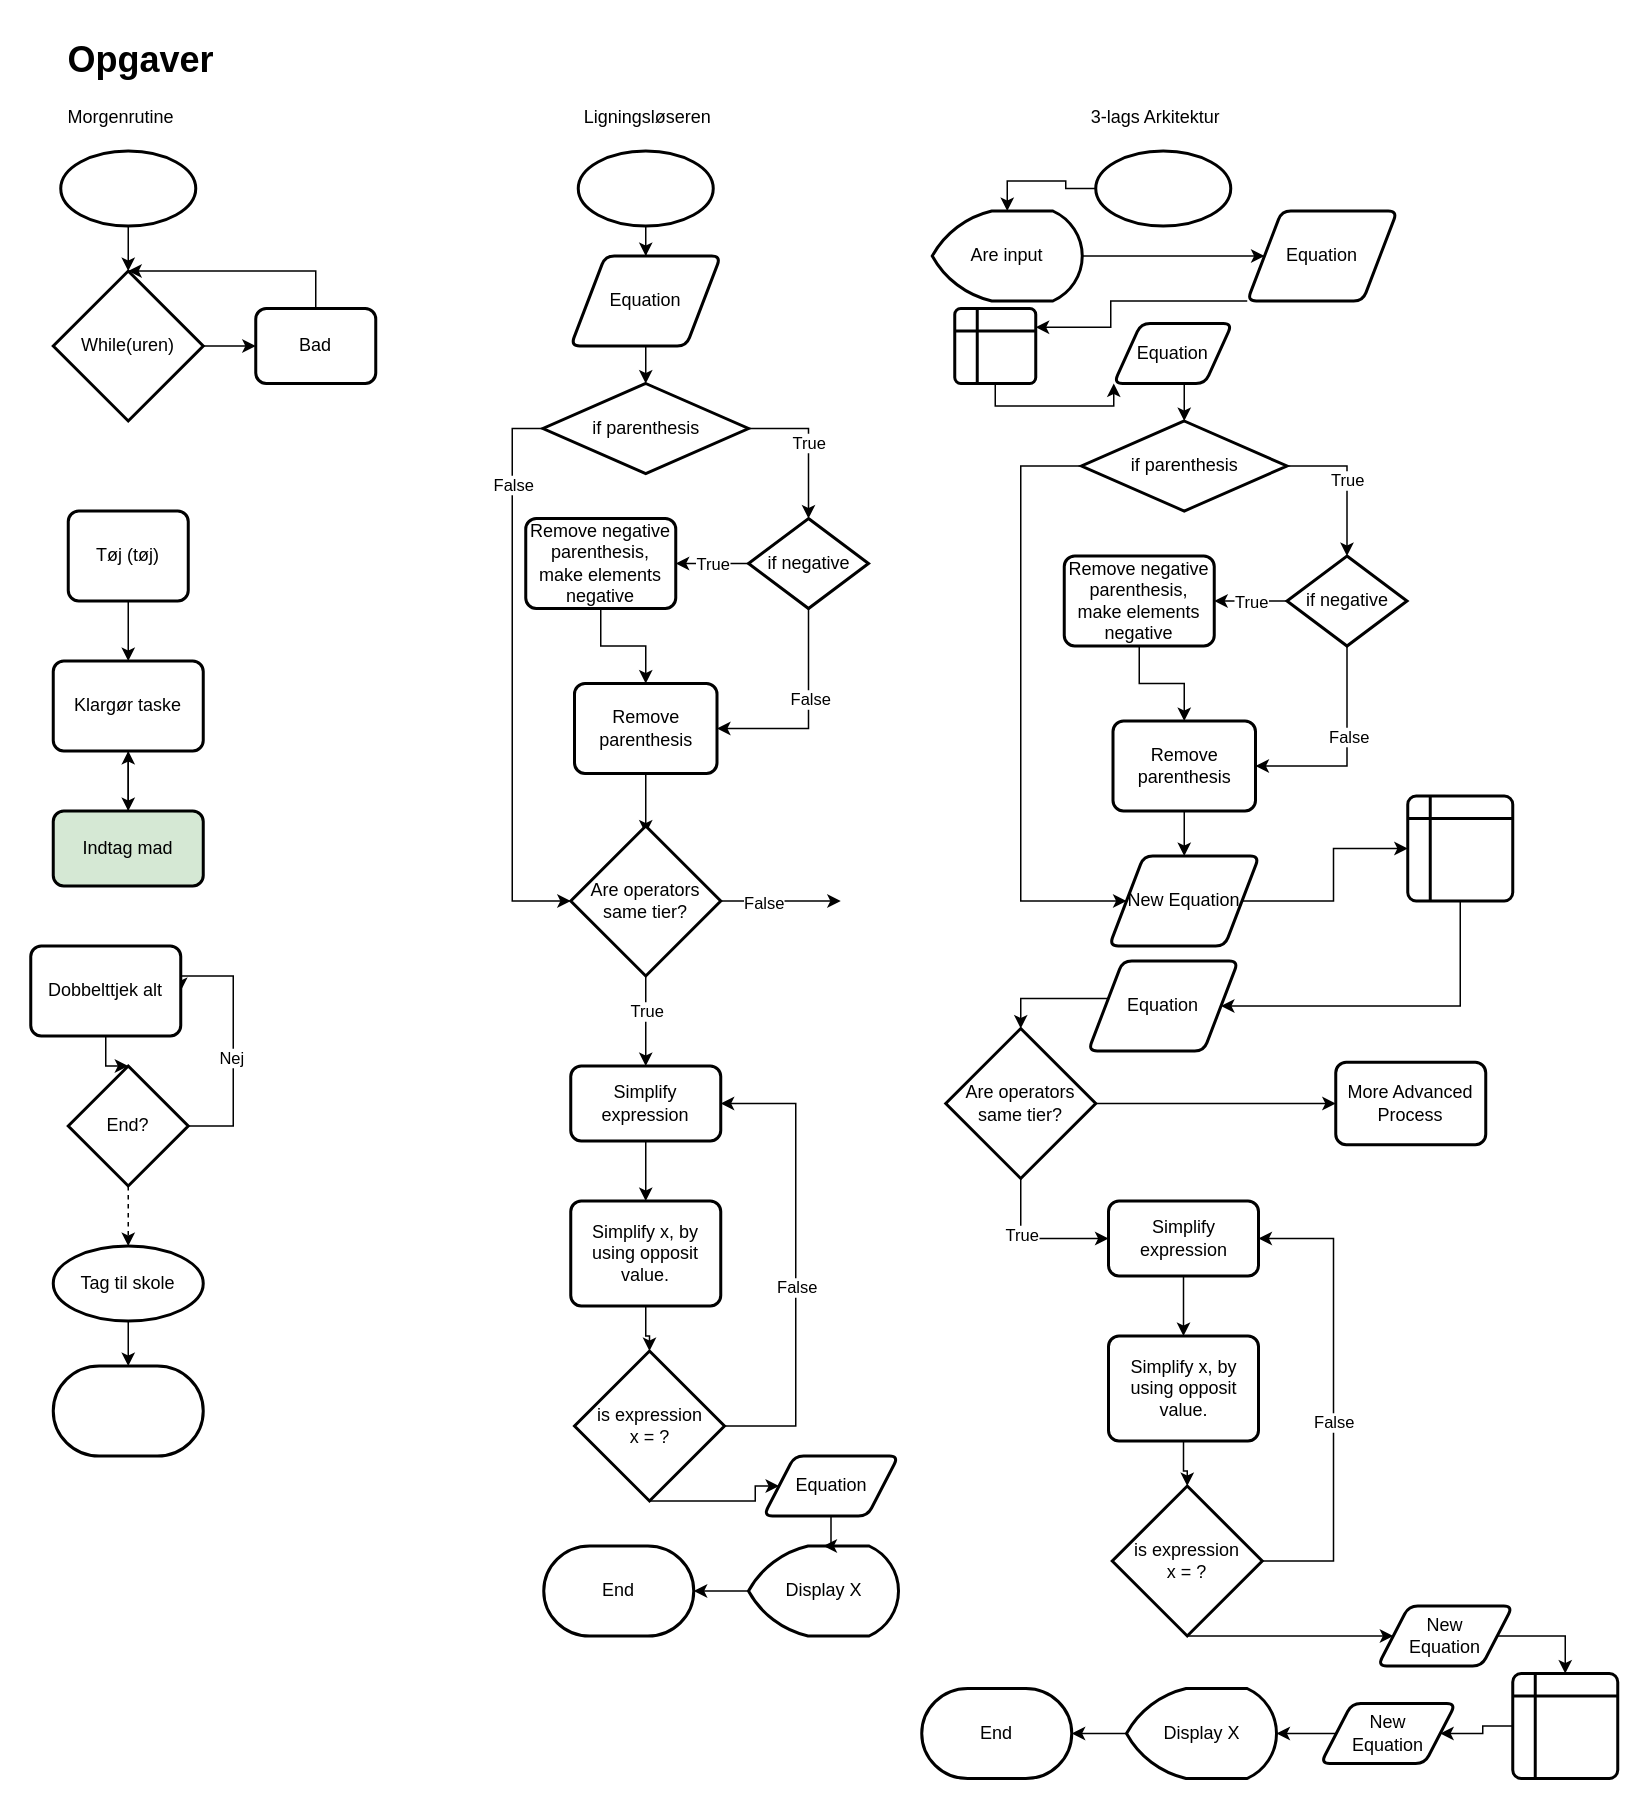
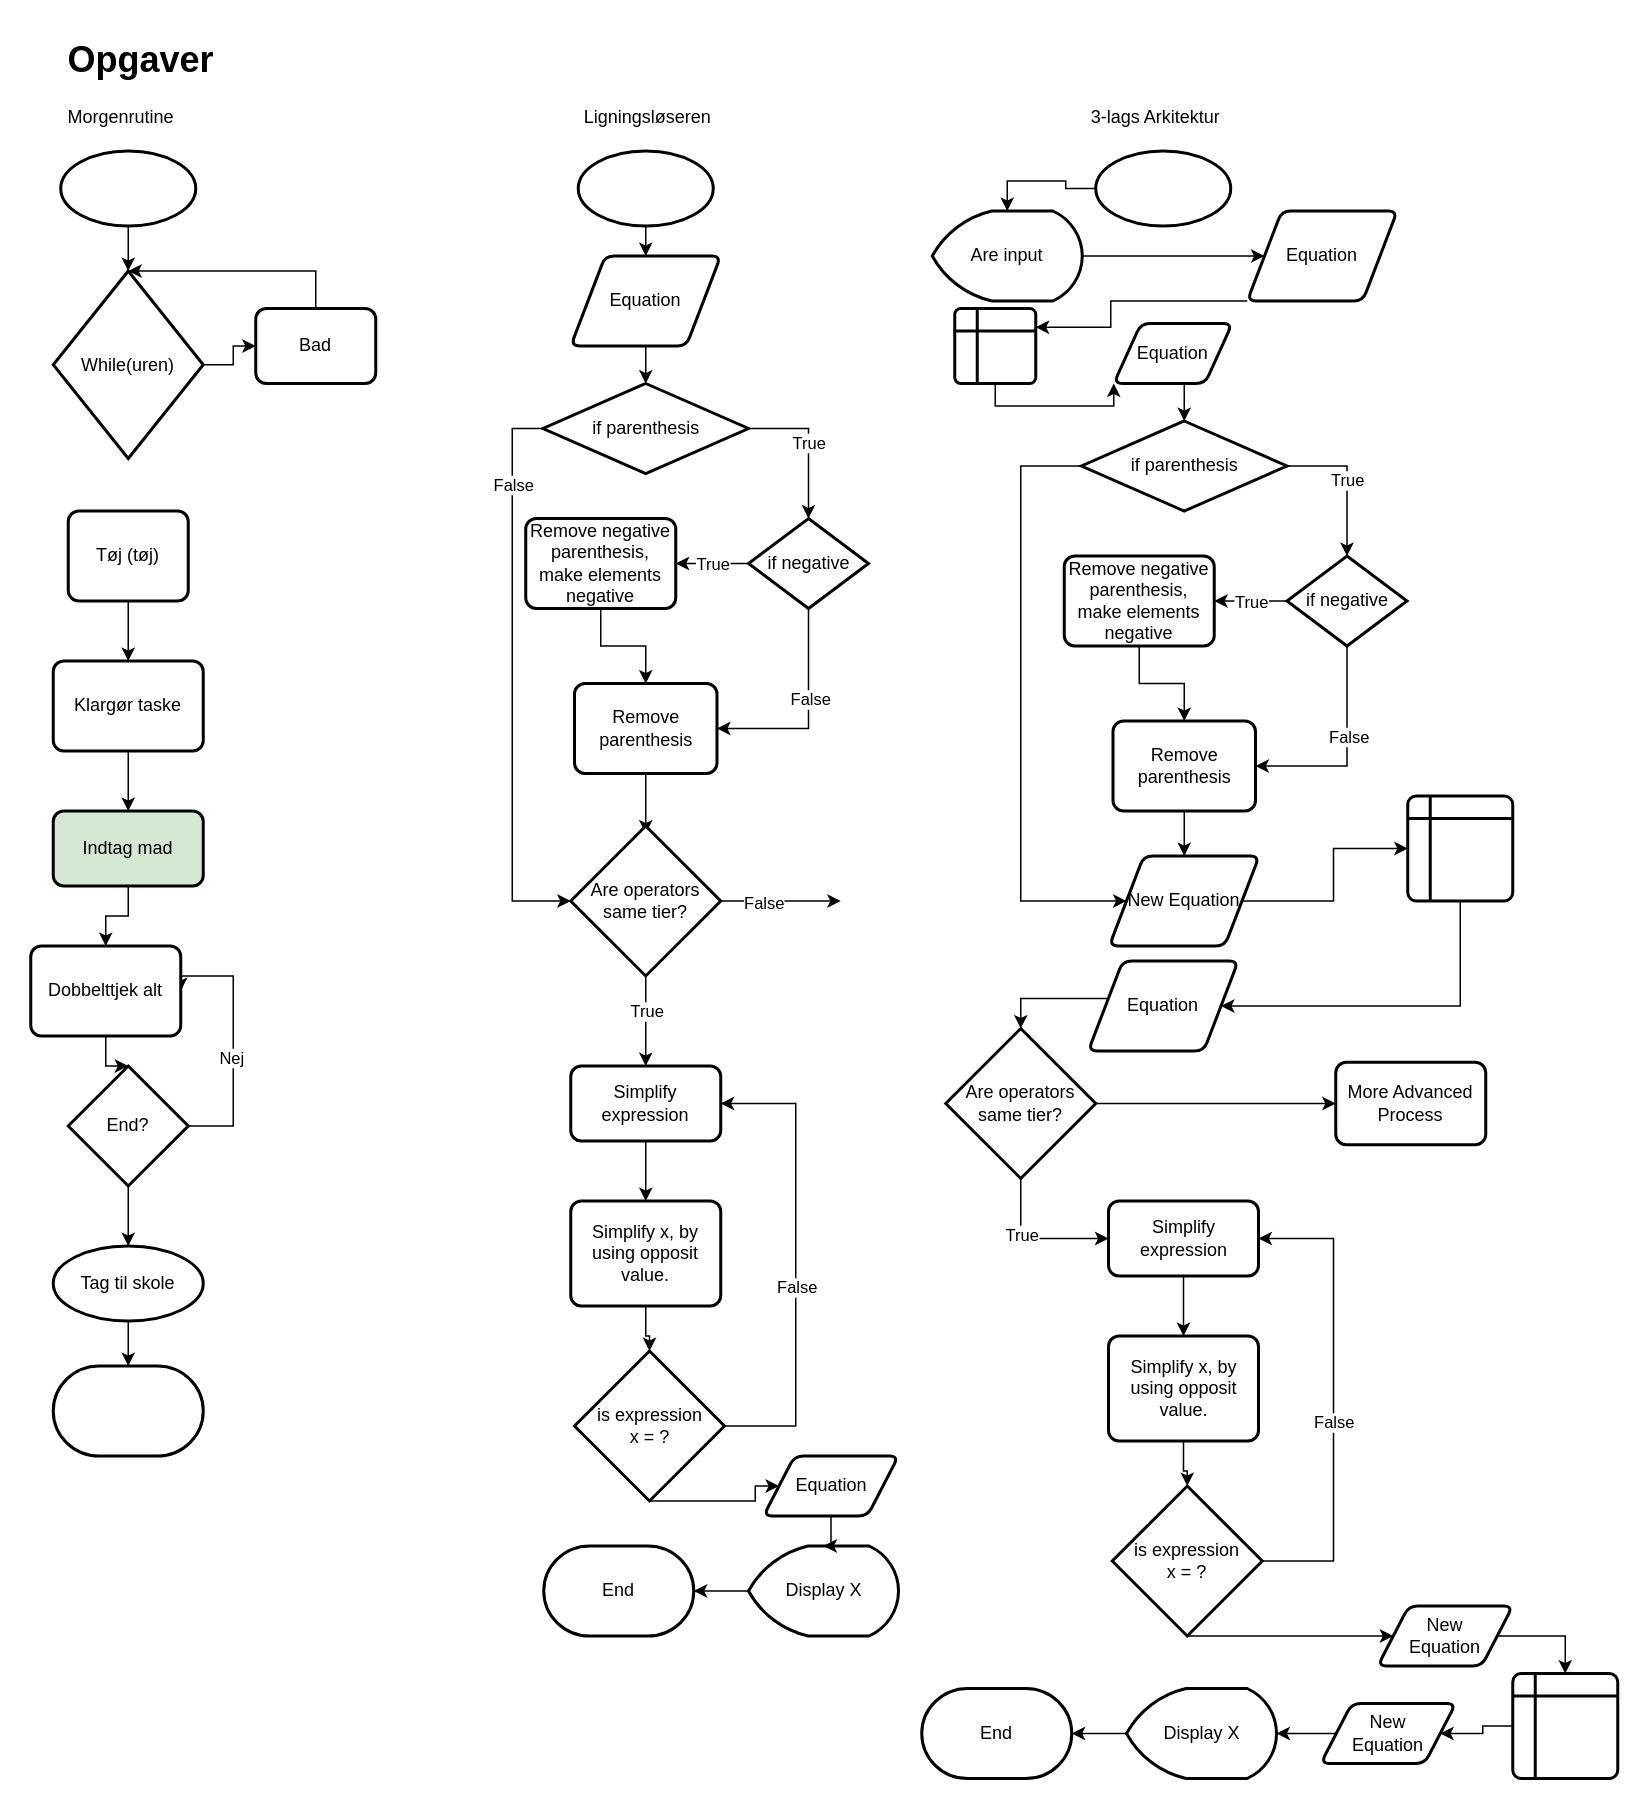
node "While(uren)": size 150x150 -> 150x188
edge "Indtag mad" -> "Klargør taske": now "Indtag mad" -> "Dobbelttjek alt"
edge "End?" -> "Tag til skole": style dashed -> solid
